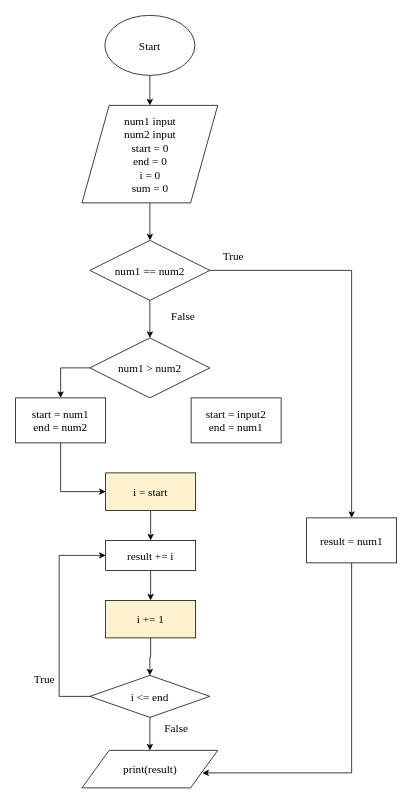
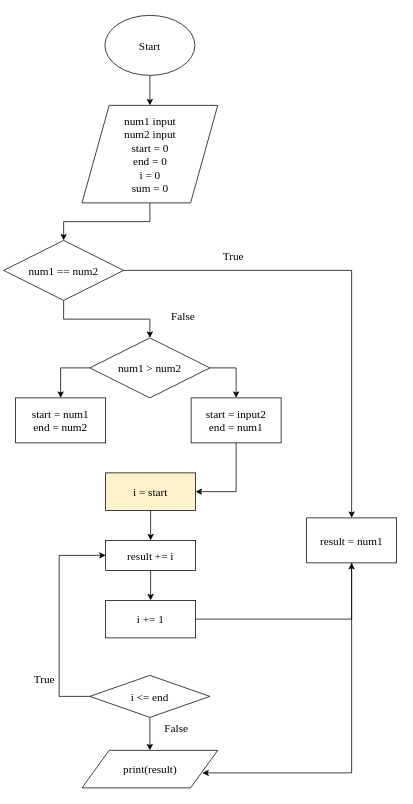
node "num1 == num2": moved (150, 270) -> (63, 270)
edge "num1 > num2" -> "start = input2 end = num1": added
edge "start = num1 end = num2" -> "i = start": removed
edge "start = input2 end = num1" -> "i = start": added
node "i += 1": fillcolor #fff2cc -> #ffffff
edge "i += 1" -> "i <= end": now "i += 1" -> "result = num1"
